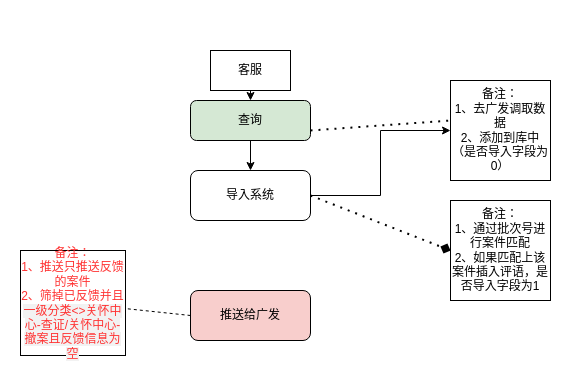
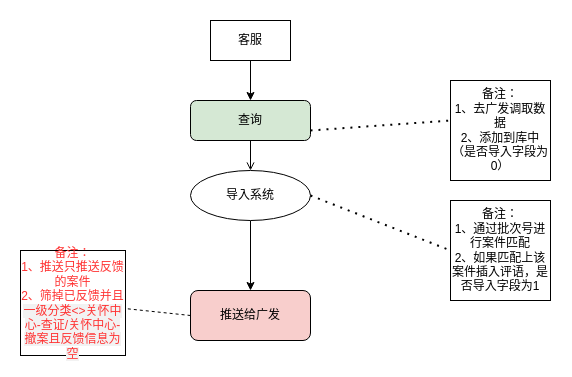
node "客服": moved (251, 71) -> (251, 41)
edge "查询" -> "导入系统": arrowhead classic -> open
edge "导入系统" -> "备注： 1、去广发调取数据 2、添加到库中（是否导入字段为0）": now "导入系统" -> "推送给广发"
node "导入系统": shape rounded rectangle -> ellipse
edge "导入系统" -> "备注： 1、通过批次号进行案件匹配 2、如果匹配上该案件插入评语，是否导入字段为1": arrowhead diamond -> none
